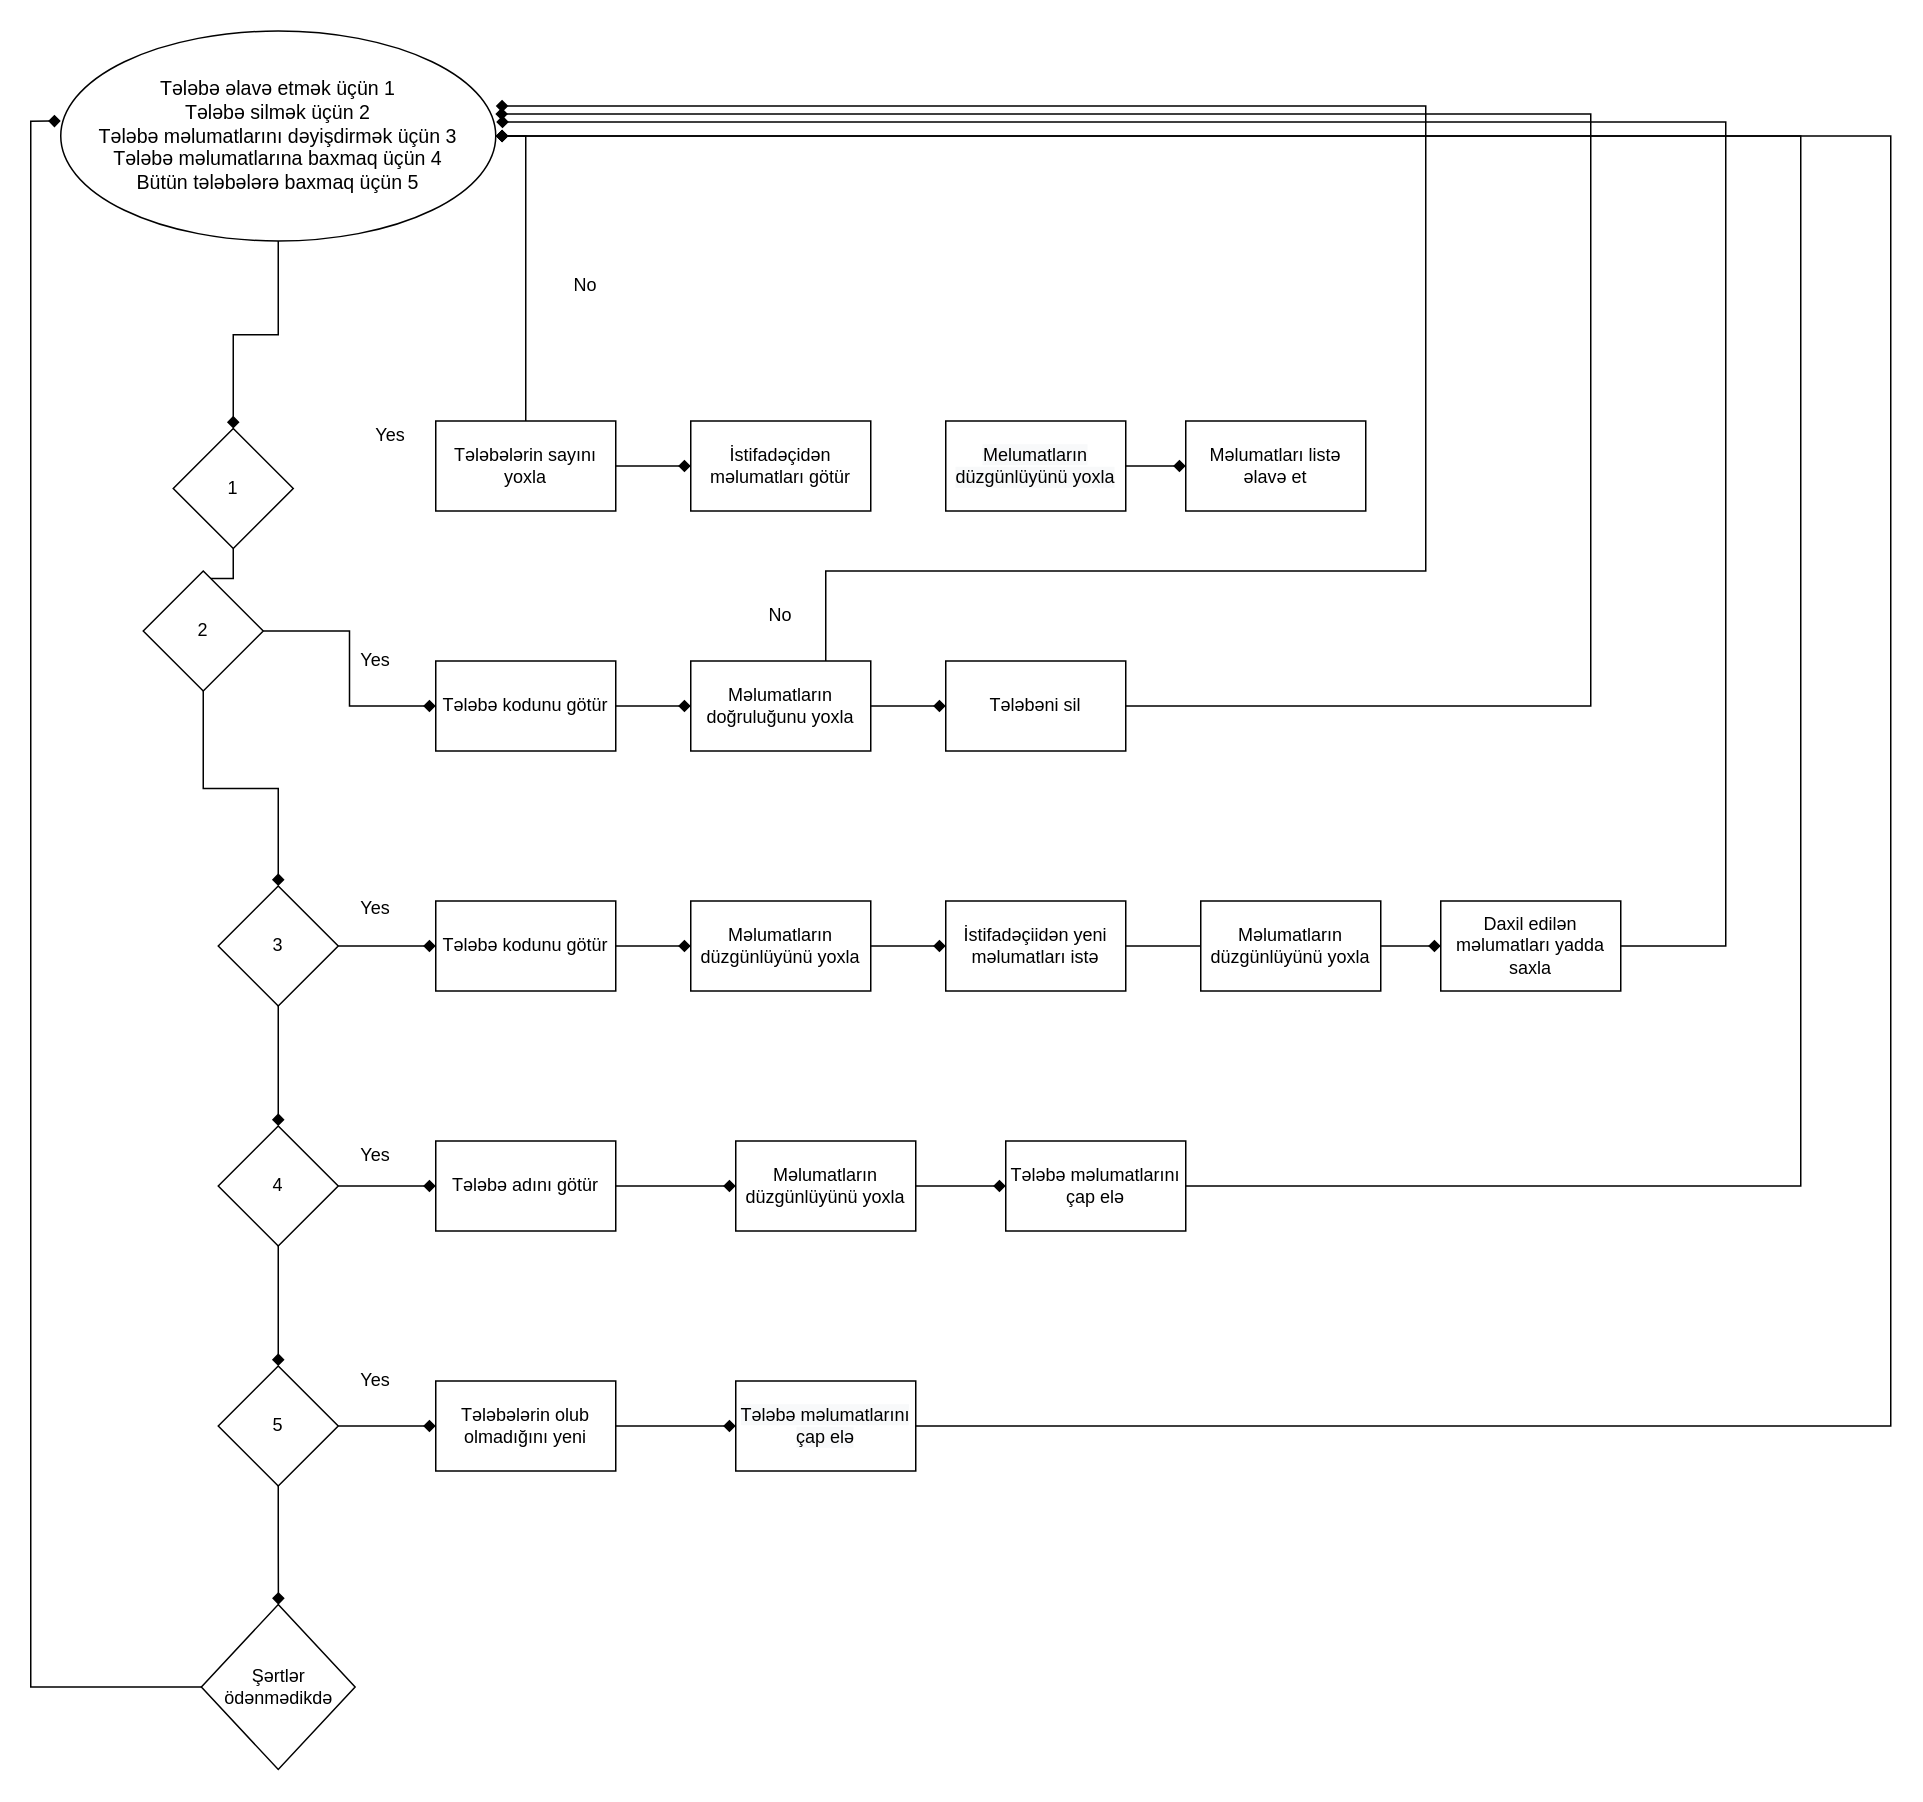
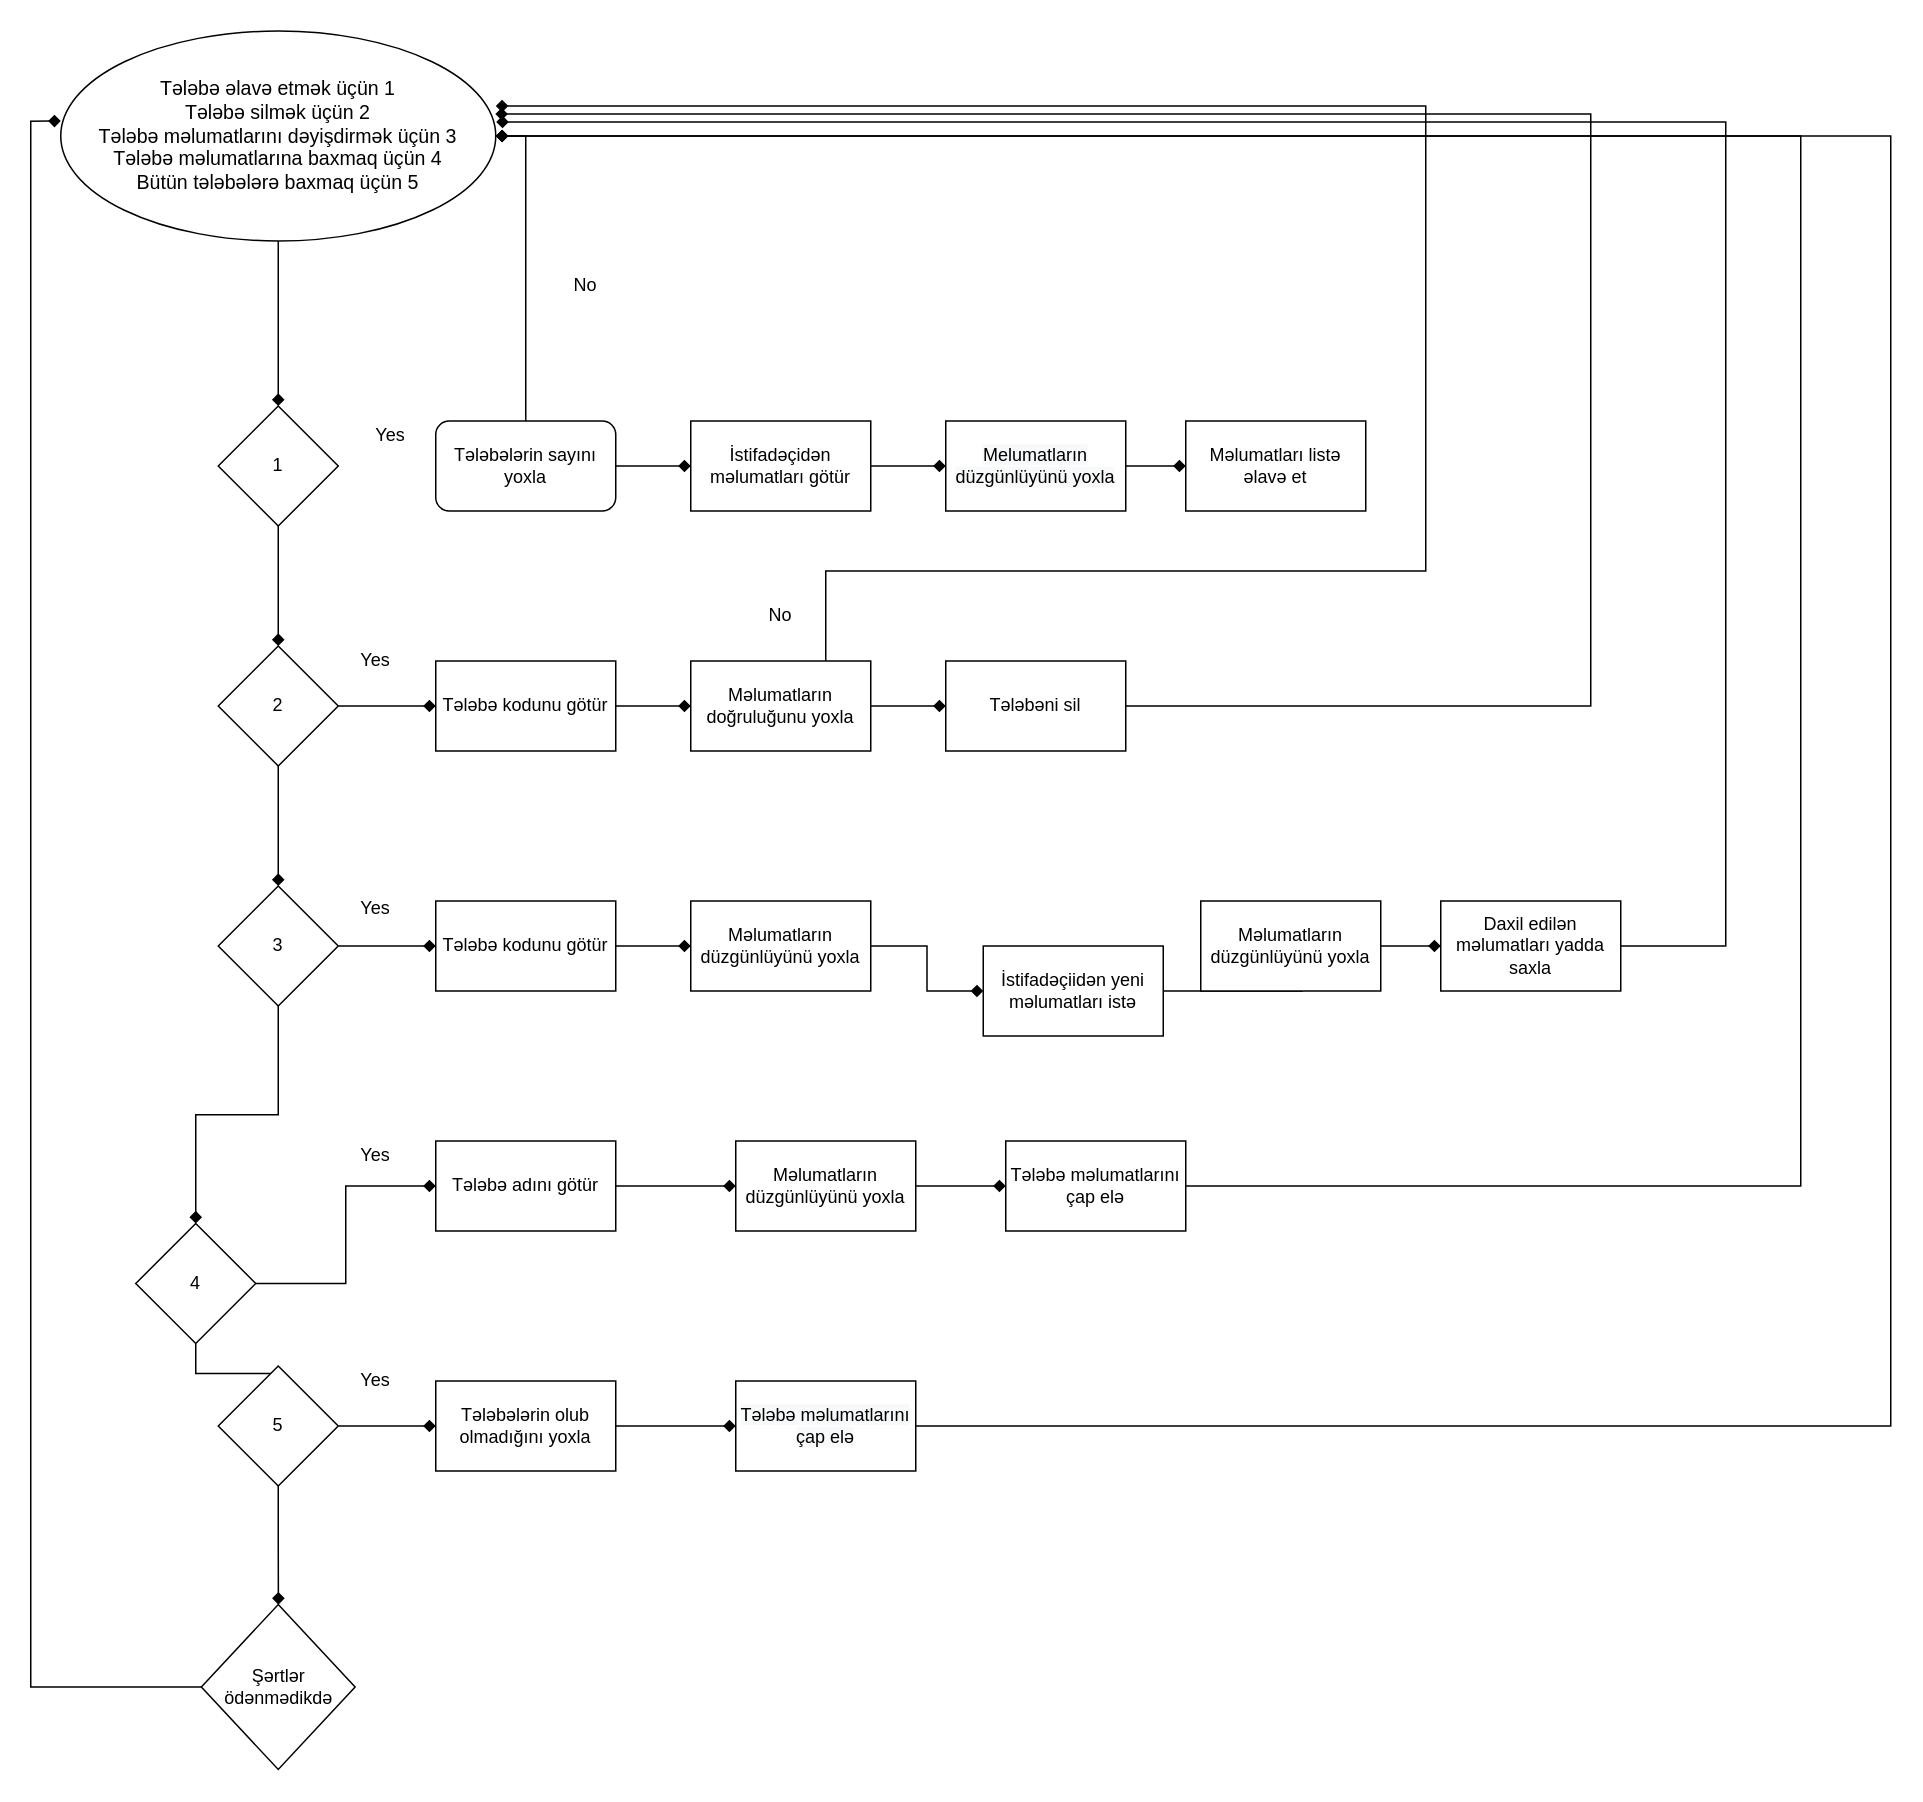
node "Tələbələrin sayını yoxla": shape rectangle -> rounded rectangle
edge "İstifadəçidən məlumatları götür" -> "Melumatların düzgünlüyünü yoxla": added
node "1": moved (233, 488) -> (278, 466)
node "2": moved (203, 631) -> (278, 706)
node "İstifadəçiidən yeni məlumatları istə": moved (1036, 946) -> (1073, 991)
node "4": moved (278, 1186) -> (196, 1283)
node "Tələbələrin olub olmadığını yeni": label "Tələbələrin olub olmadığını yeni" -> "Tələbələrin olub olmadığını yoxla"
